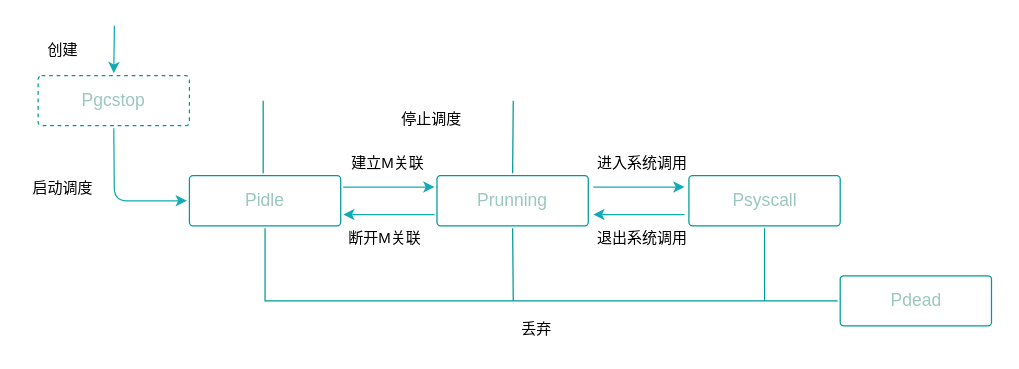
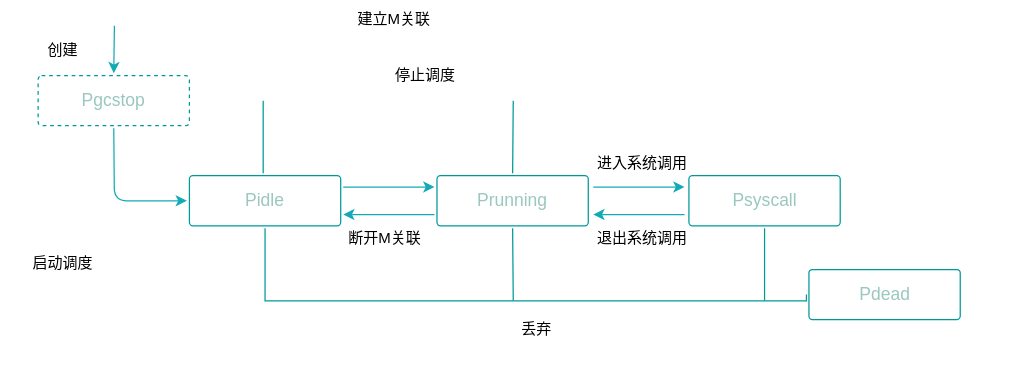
node "停止调度": moved (432, 119) -> (426, 76)
node "建立M关联": moved (388, 163) -> (394, 19)
node "启动调度": moved (63, 188) -> (63, 263)
node "Pdead": moved (916, 301) -> (884, 294)
